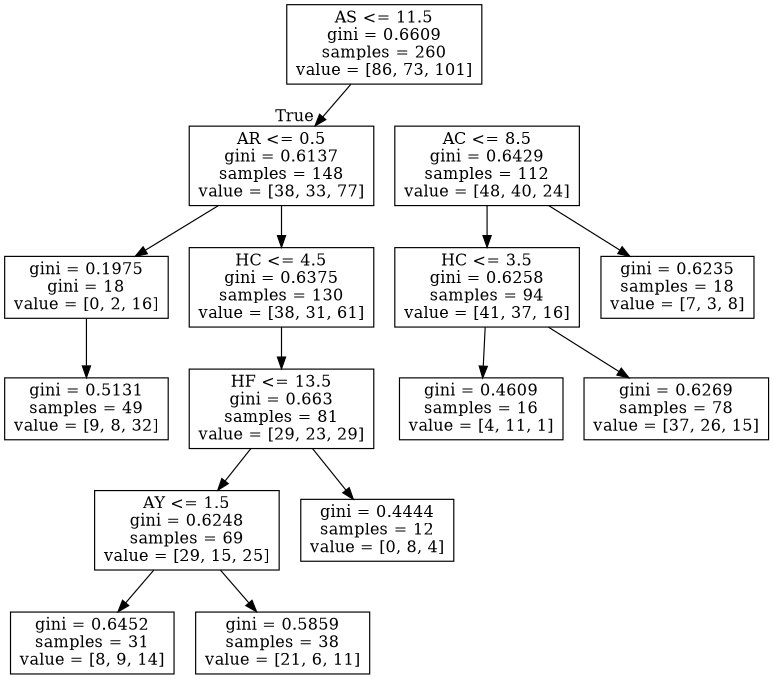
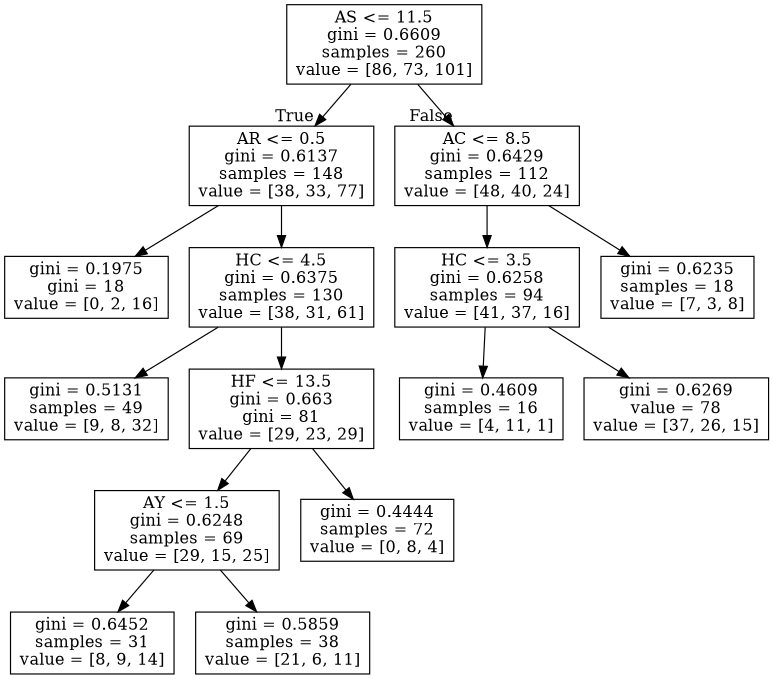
edge "AS <= 11.5 gini = 0.6609 samples = 260 value = [86, 73, 101]" -> "AC <= 8.5 gini = 0.6429 samples = 112 value = [48, 40, 24]": added
edge "gini = 0.1975 gini = 18 value = [0, 2, 16]" -> "gini = 0.5131 samples = 49 value = [9, 8, 32]": now "HC <= 4.5 gini = 0.6375 samples = 130 value = [38, 31, 61]" -> "gini = 0.5131 samples = 49 value = [9, 8, 32]"
node "HF <= 13.5 gini = 0.663 samples = 81 value = [29, 23, 29]": label "HF <= 13.5 gini = 0.663 samples = 81 value = [29, 23, 29]" -> "HF <= 13.5 gini = 0.663 gini = 81 value = [29, 23, 29]"
node "gini = 0.6269 samples = 78 value = [37, 26, 15]": label "gini = 0.6269 samples = 78 value = [37, 26, 15]" -> "gini = 0.6269 value = 78 value = [37, 26, 15]"
node "gini = 0.4444 samples = 12 value = [0, 8, 4]": label "gini = 0.4444 samples = 12 value = [0, 8, 4]" -> "gini = 0.4444 samples = 72 value = [0, 8, 4]"
